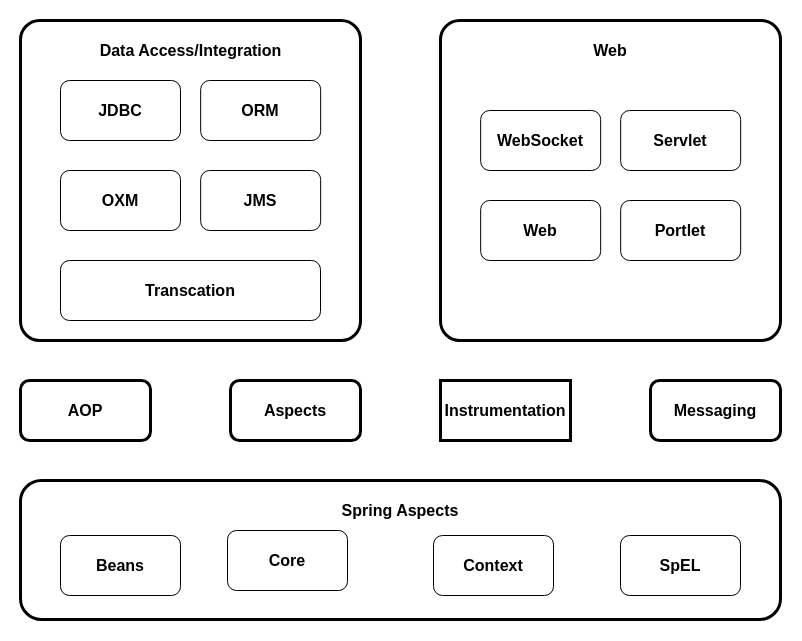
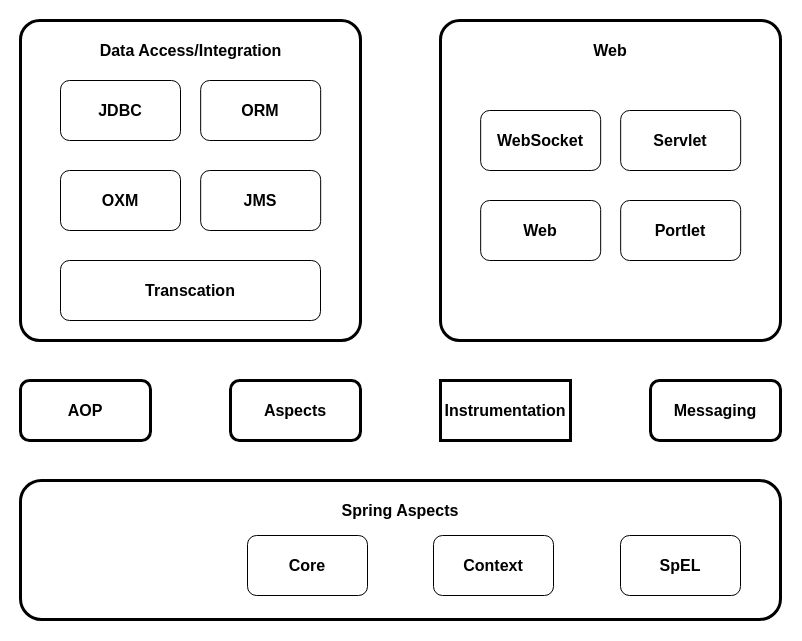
node "Core": moved (288, 561) -> (308, 566)
node "Beans": removed
